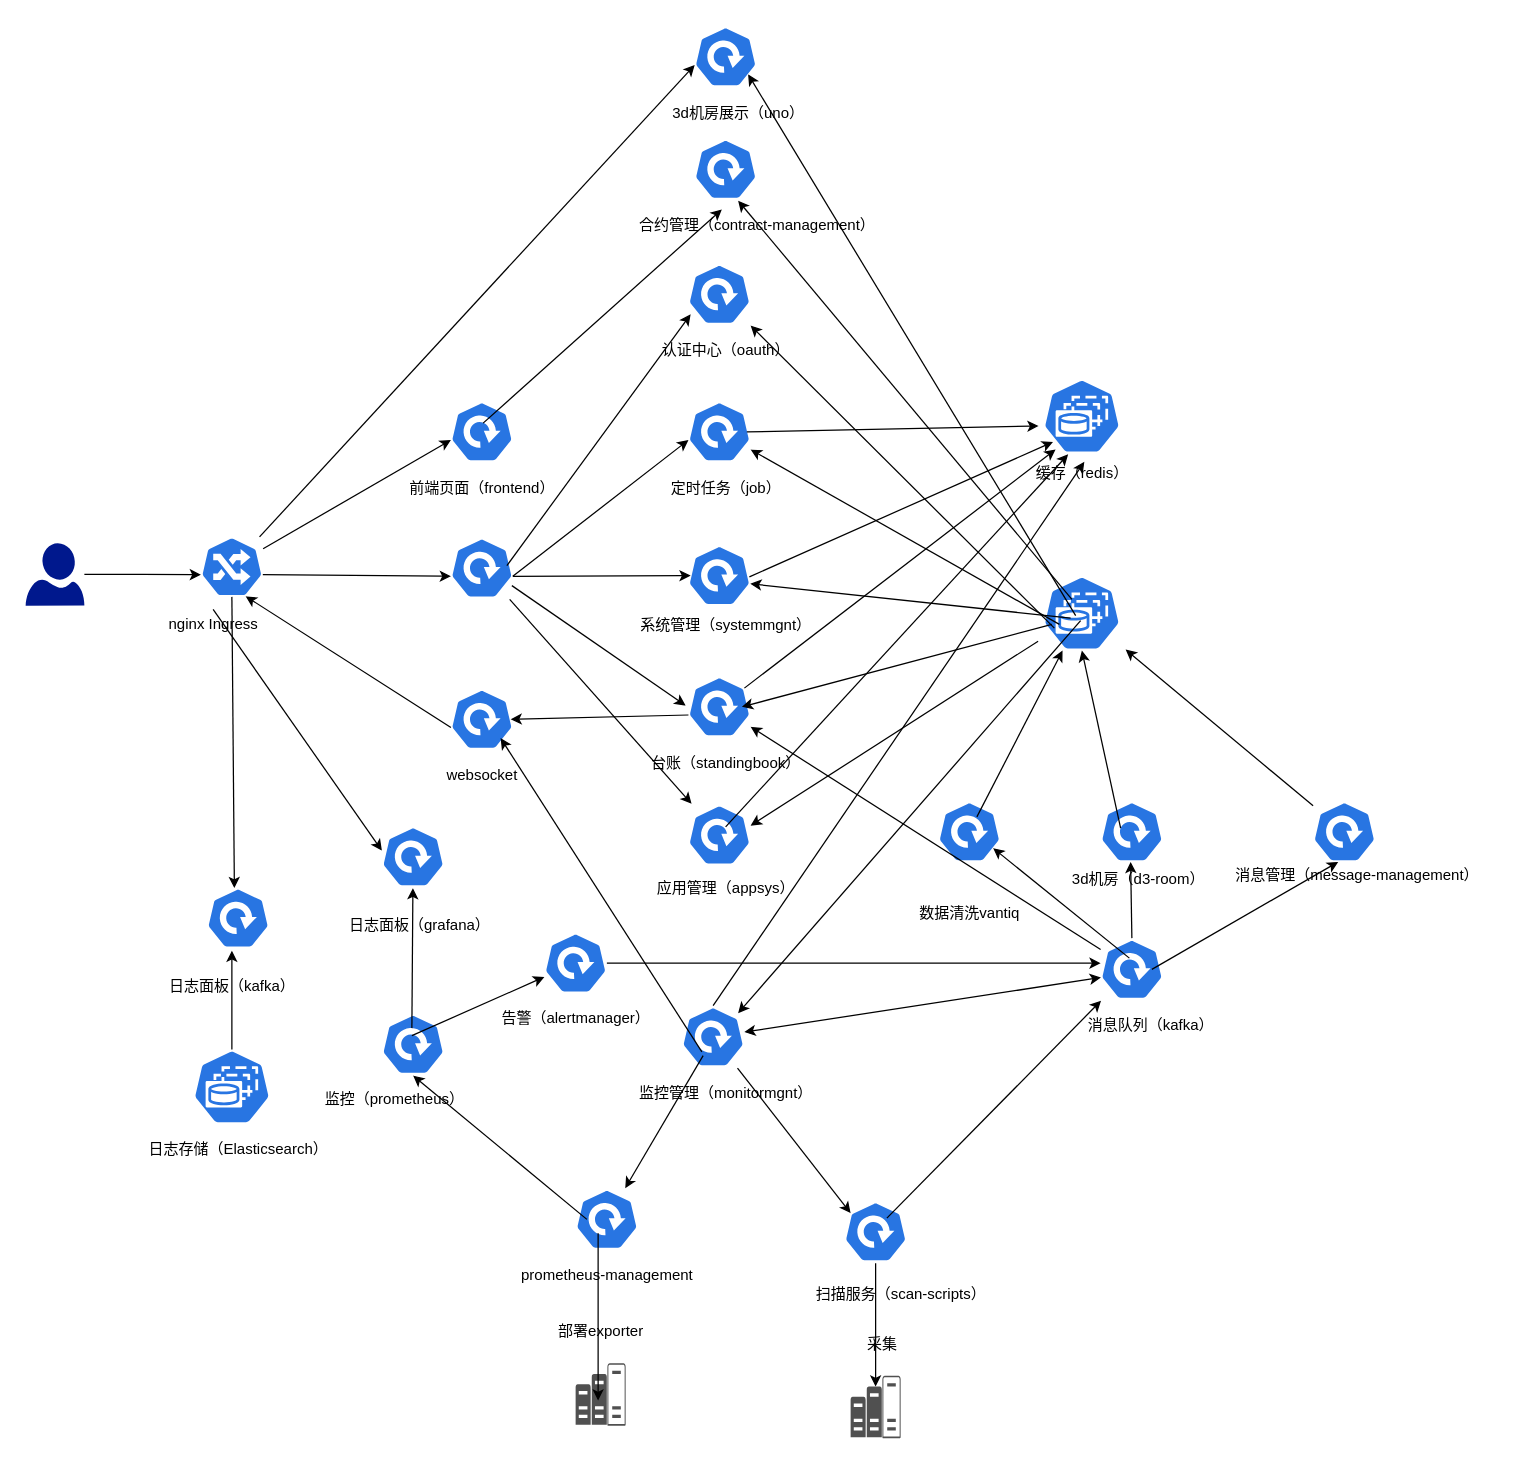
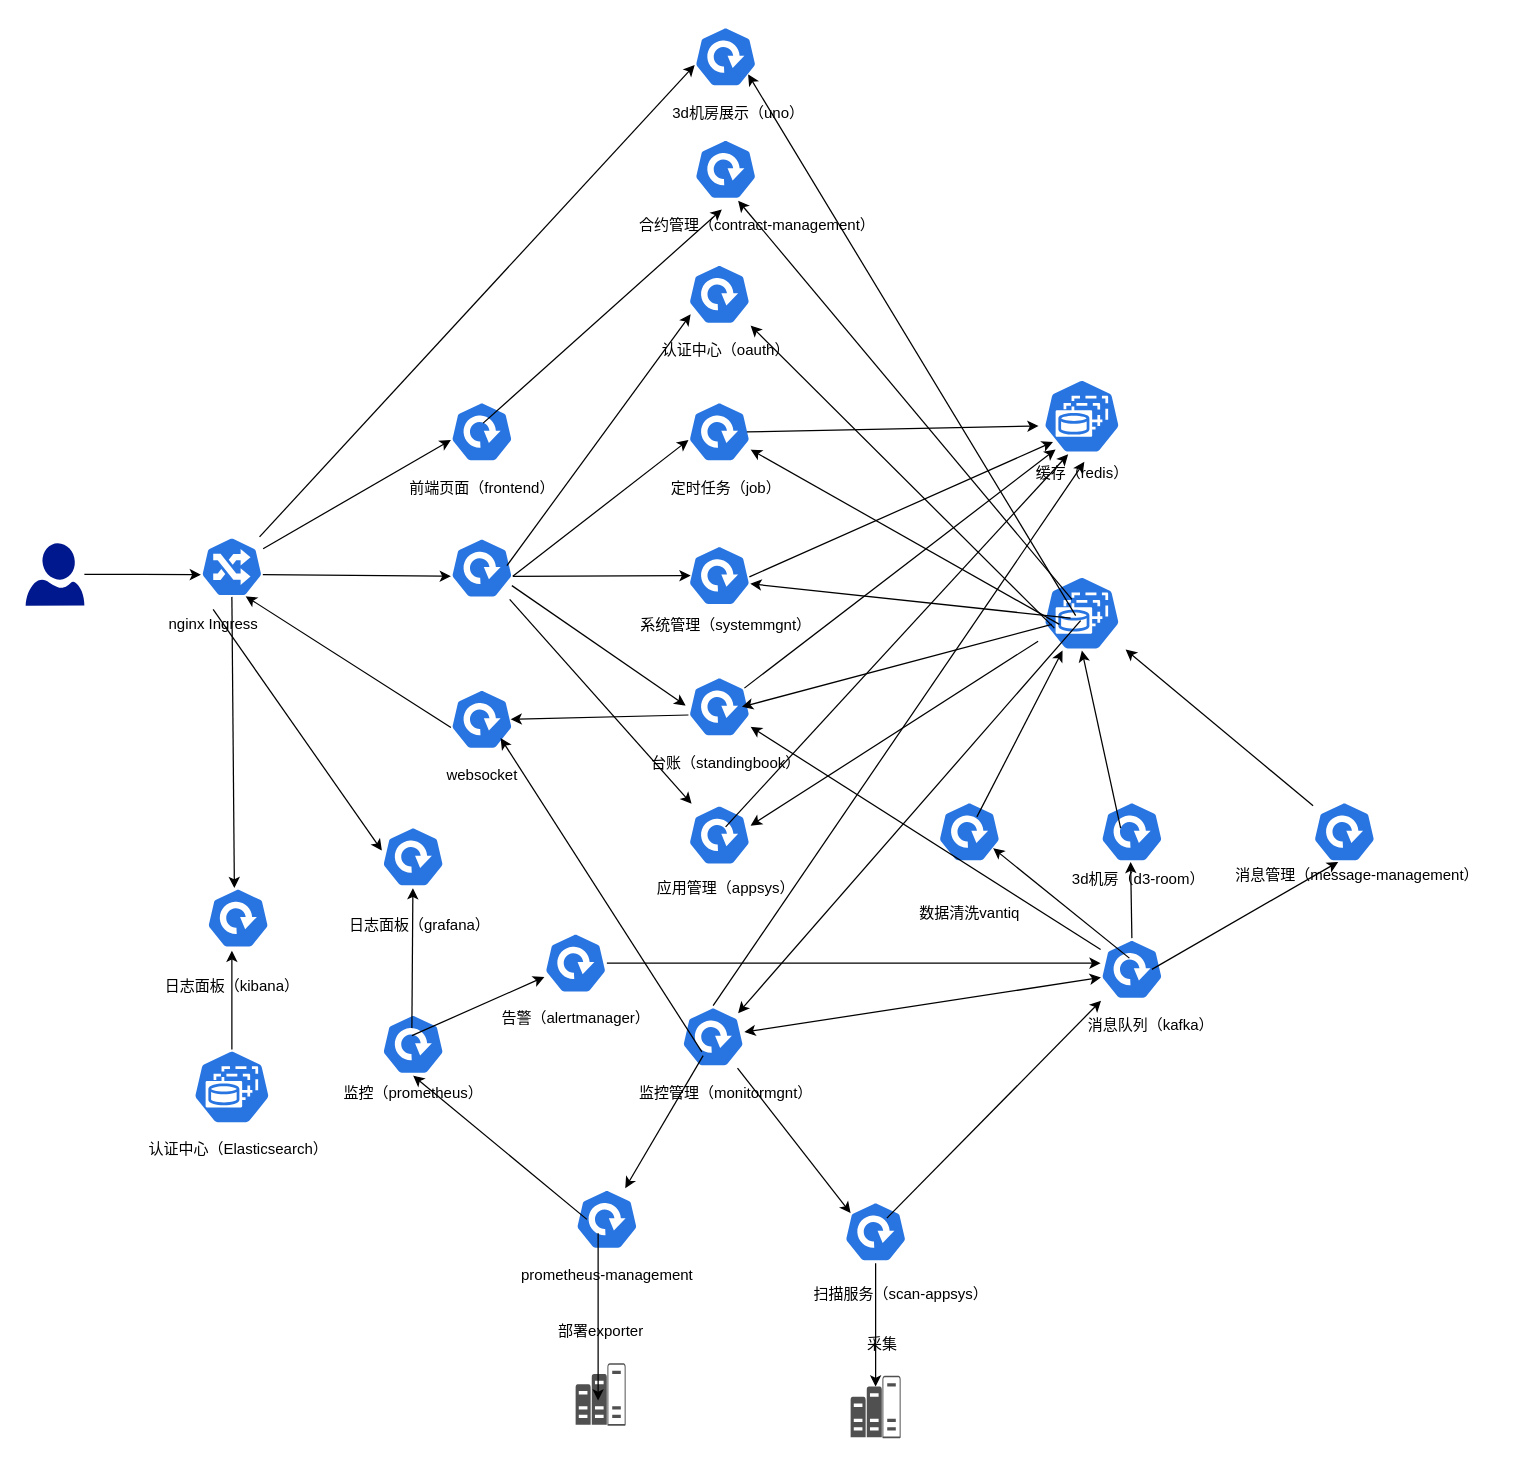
node "日志面板（kafka）": label "日志面板（kafka）" -> "日志面板（kibana）"
node "监控（prometheus）": moved (394, 1099) -> (413, 1093)
node "日志存储（Elasticsearch）": label "日志存储（Elasticsearch）" -> "认证中心（Elasticsearch）"
node "扫描服务（scan-scripts）": label "扫描服务（scan-scripts）" -> "扫描服务（scan-appsys）"
